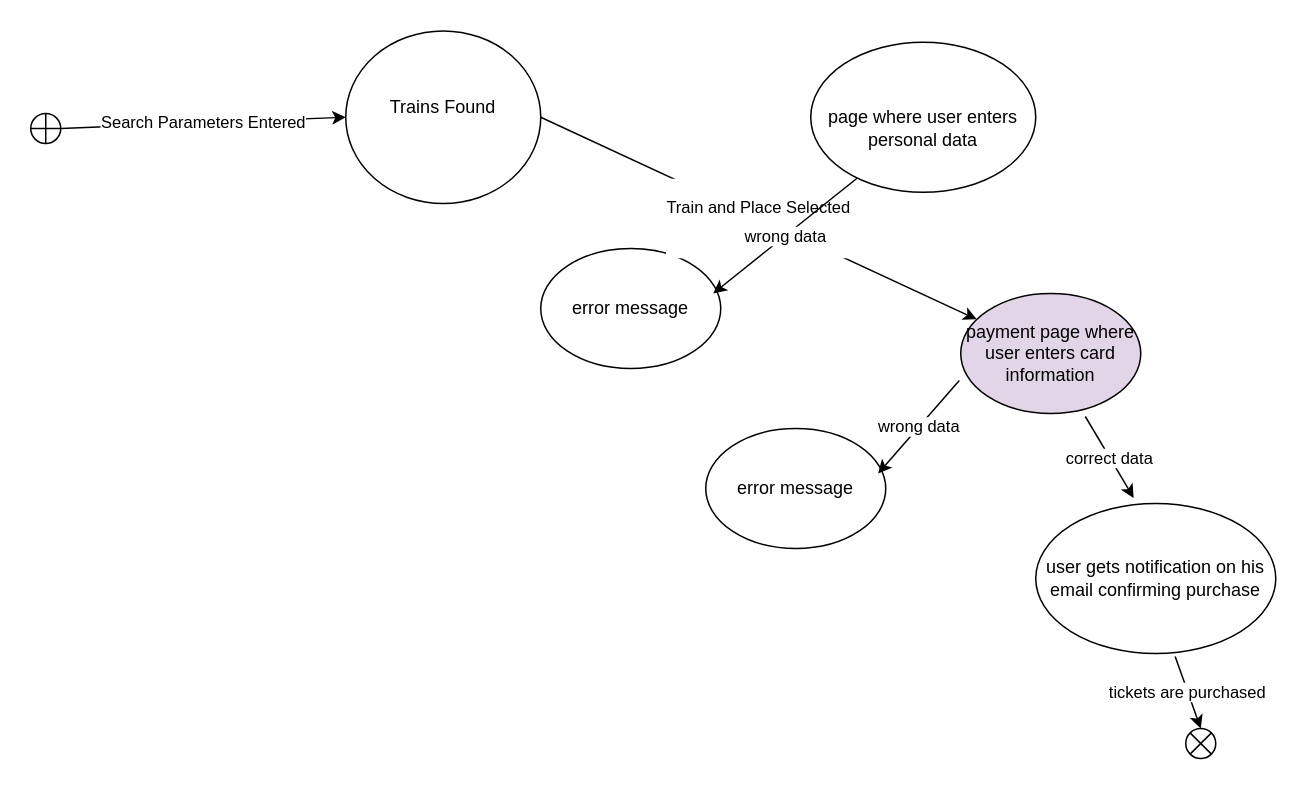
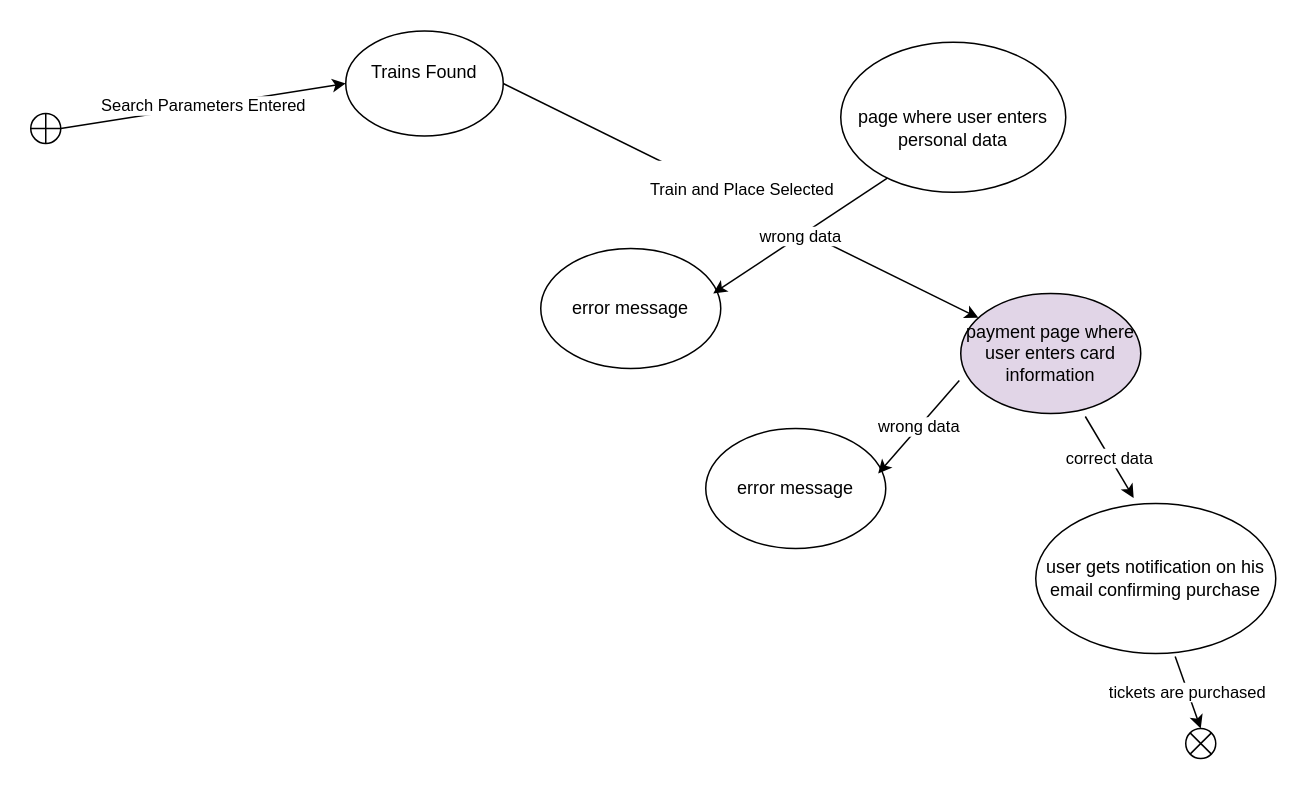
node "Trains Found": size 195x173 -> 158x105
node "page where user enters personal data": moved (923, 117) -> (953, 117)
